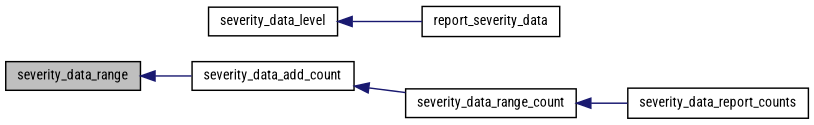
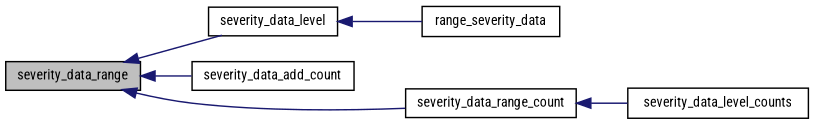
node "report_severity_data": label "report_severity_data" -> "range_severity_data"
edge "severity_data_level" -> "severity_data_range": added
edge "severity_data_range_count" -> "severity_data_add_count": now "severity_data_range_count" -> "severity_data_range"
node "severity_data_report_counts": label "severity_data_report_counts" -> "severity_data_level_counts"
